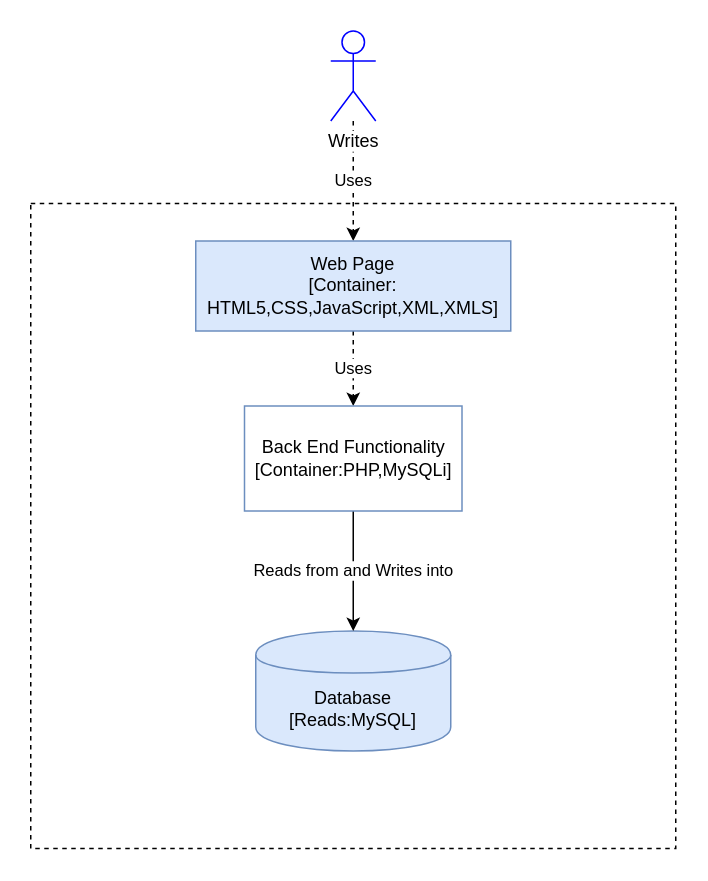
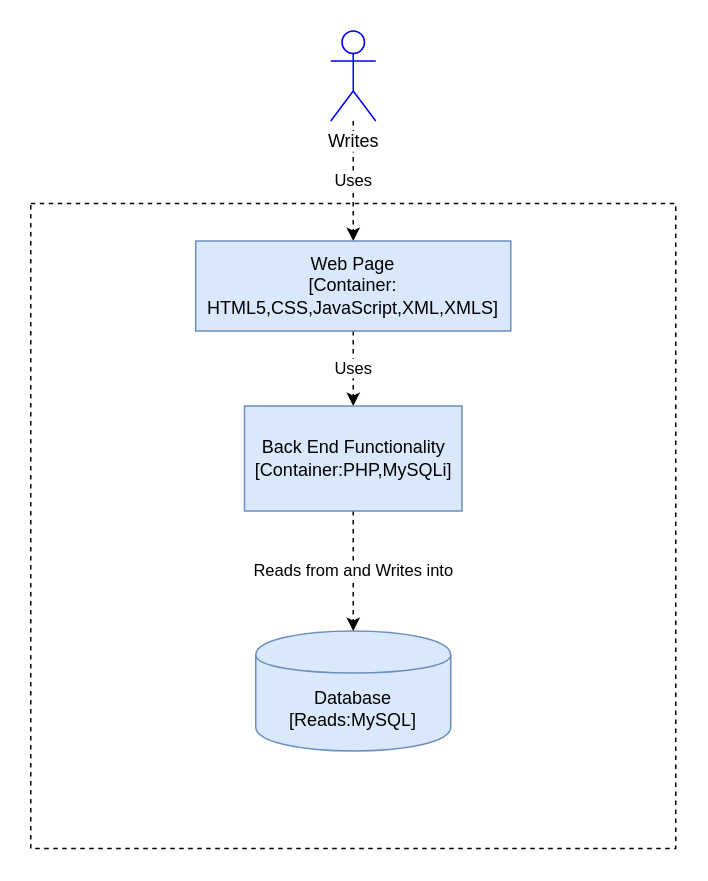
node "Back End Functionality [Container:PHP,MySQLi]": fillcolor #ffffff -> #dae8fc
edge "Back End Functionality [Container:PHP,MySQLi]" -> "Database [Reads:MySQL]": style solid -> dashed
